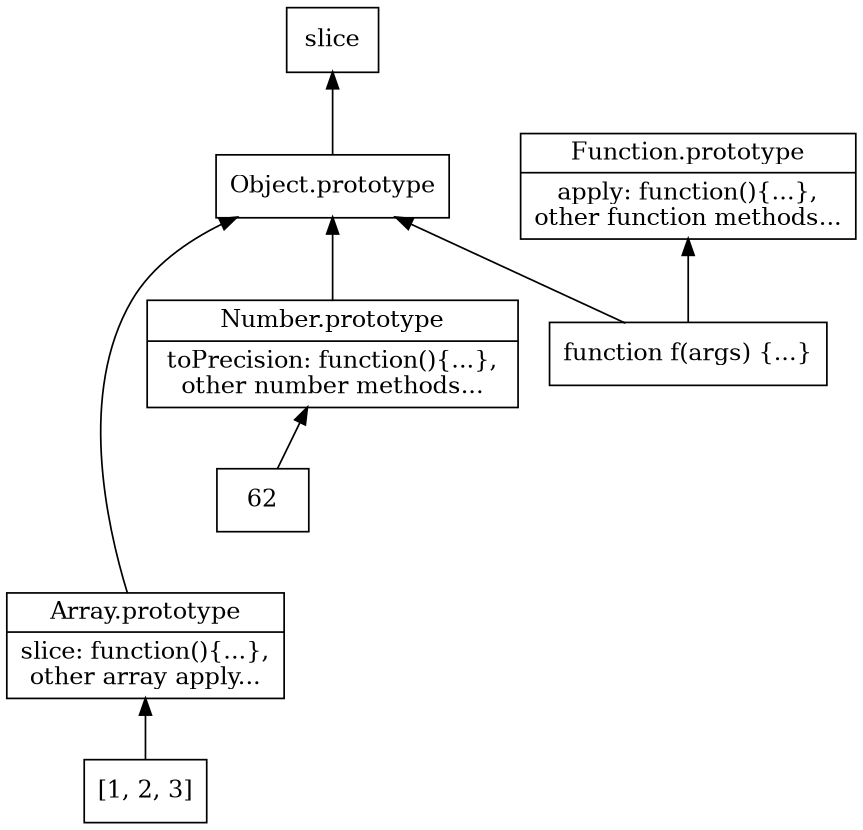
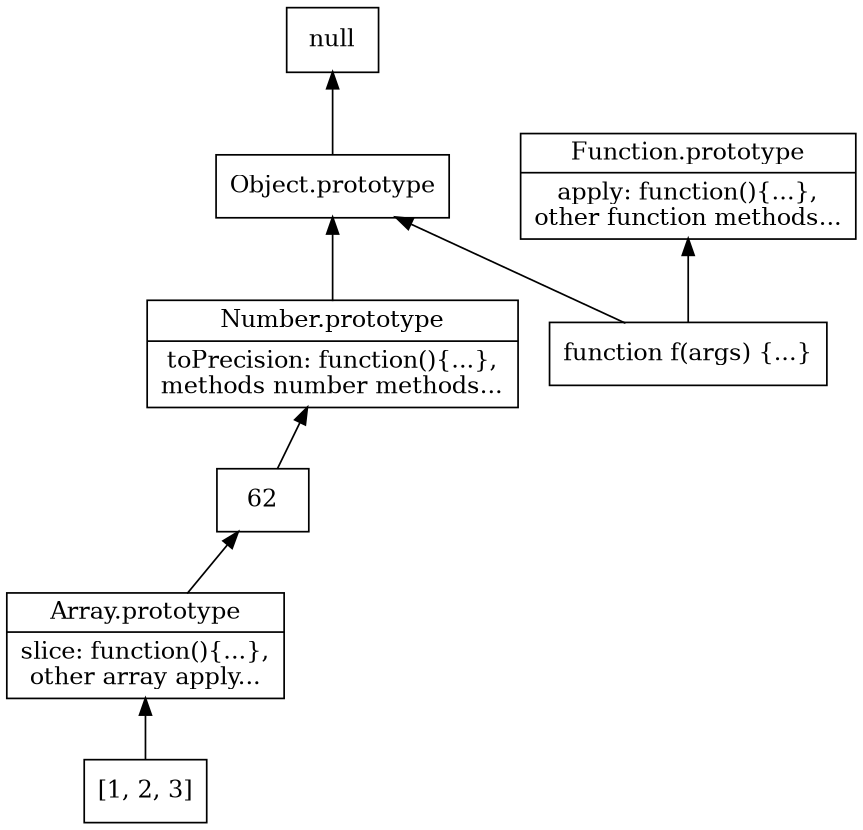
node "slice": label "slice" -> "null"
edge "Array.prototype" -> "Object.prototype": now "Array.prototype" -> "62"
node "Number.prototype": text "other number methods..." -> "methods number methods..."
